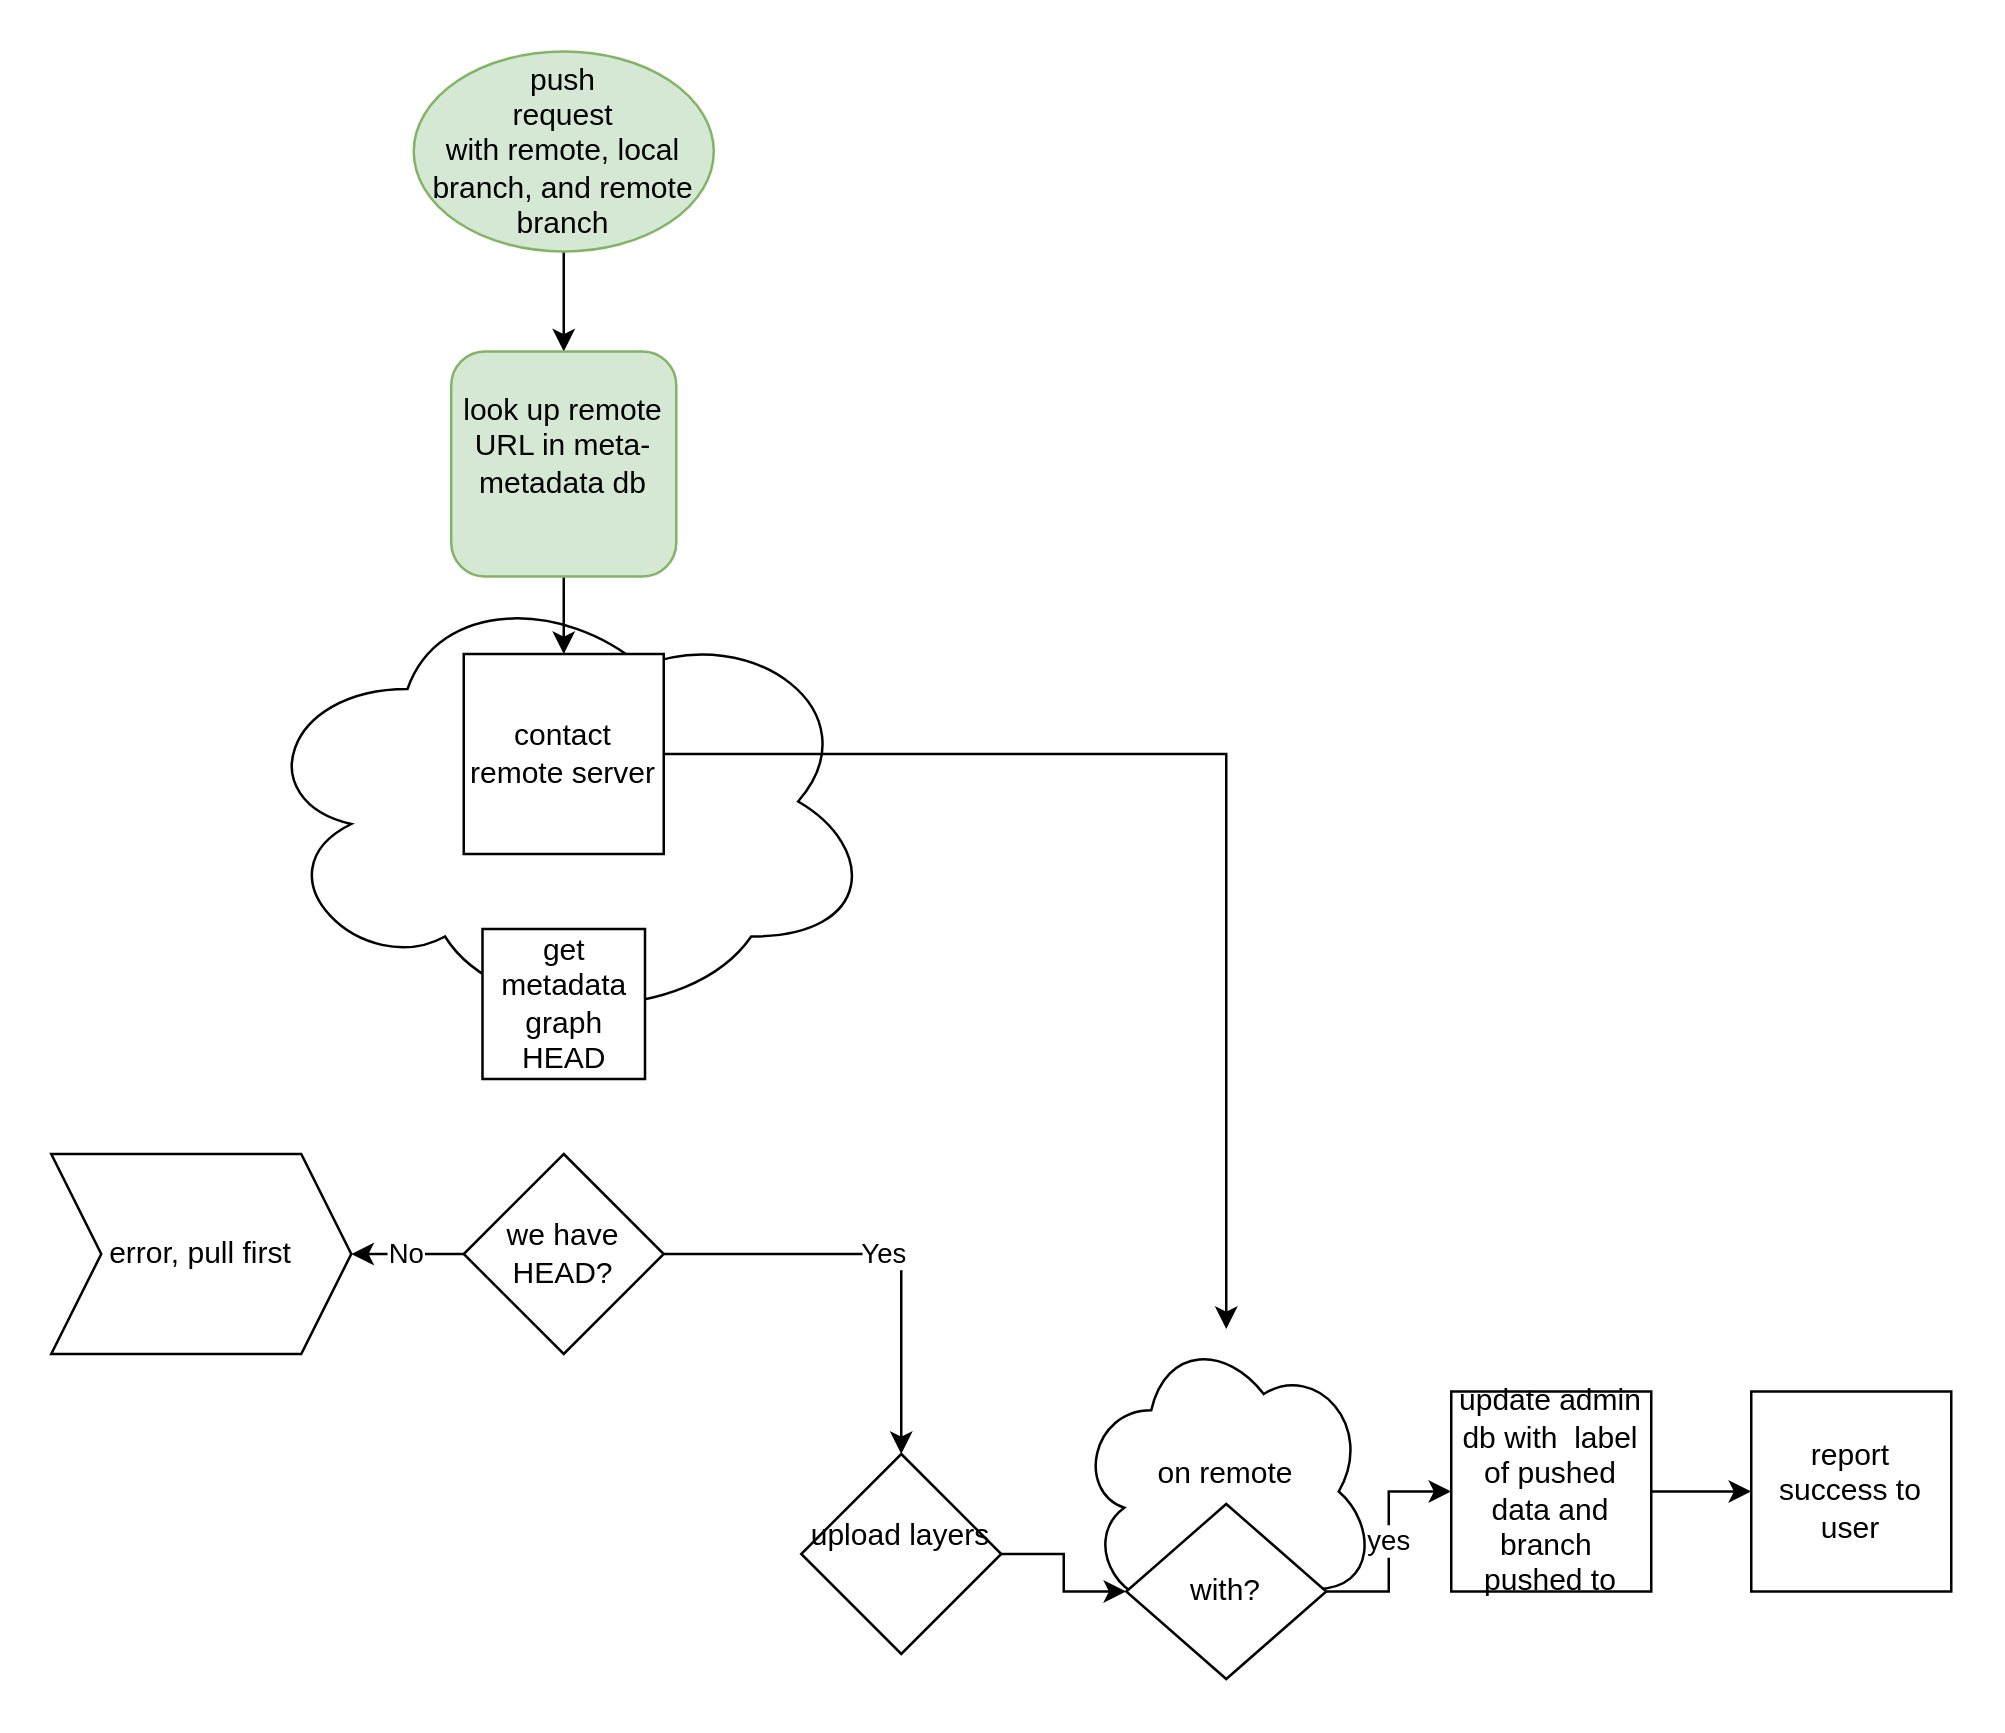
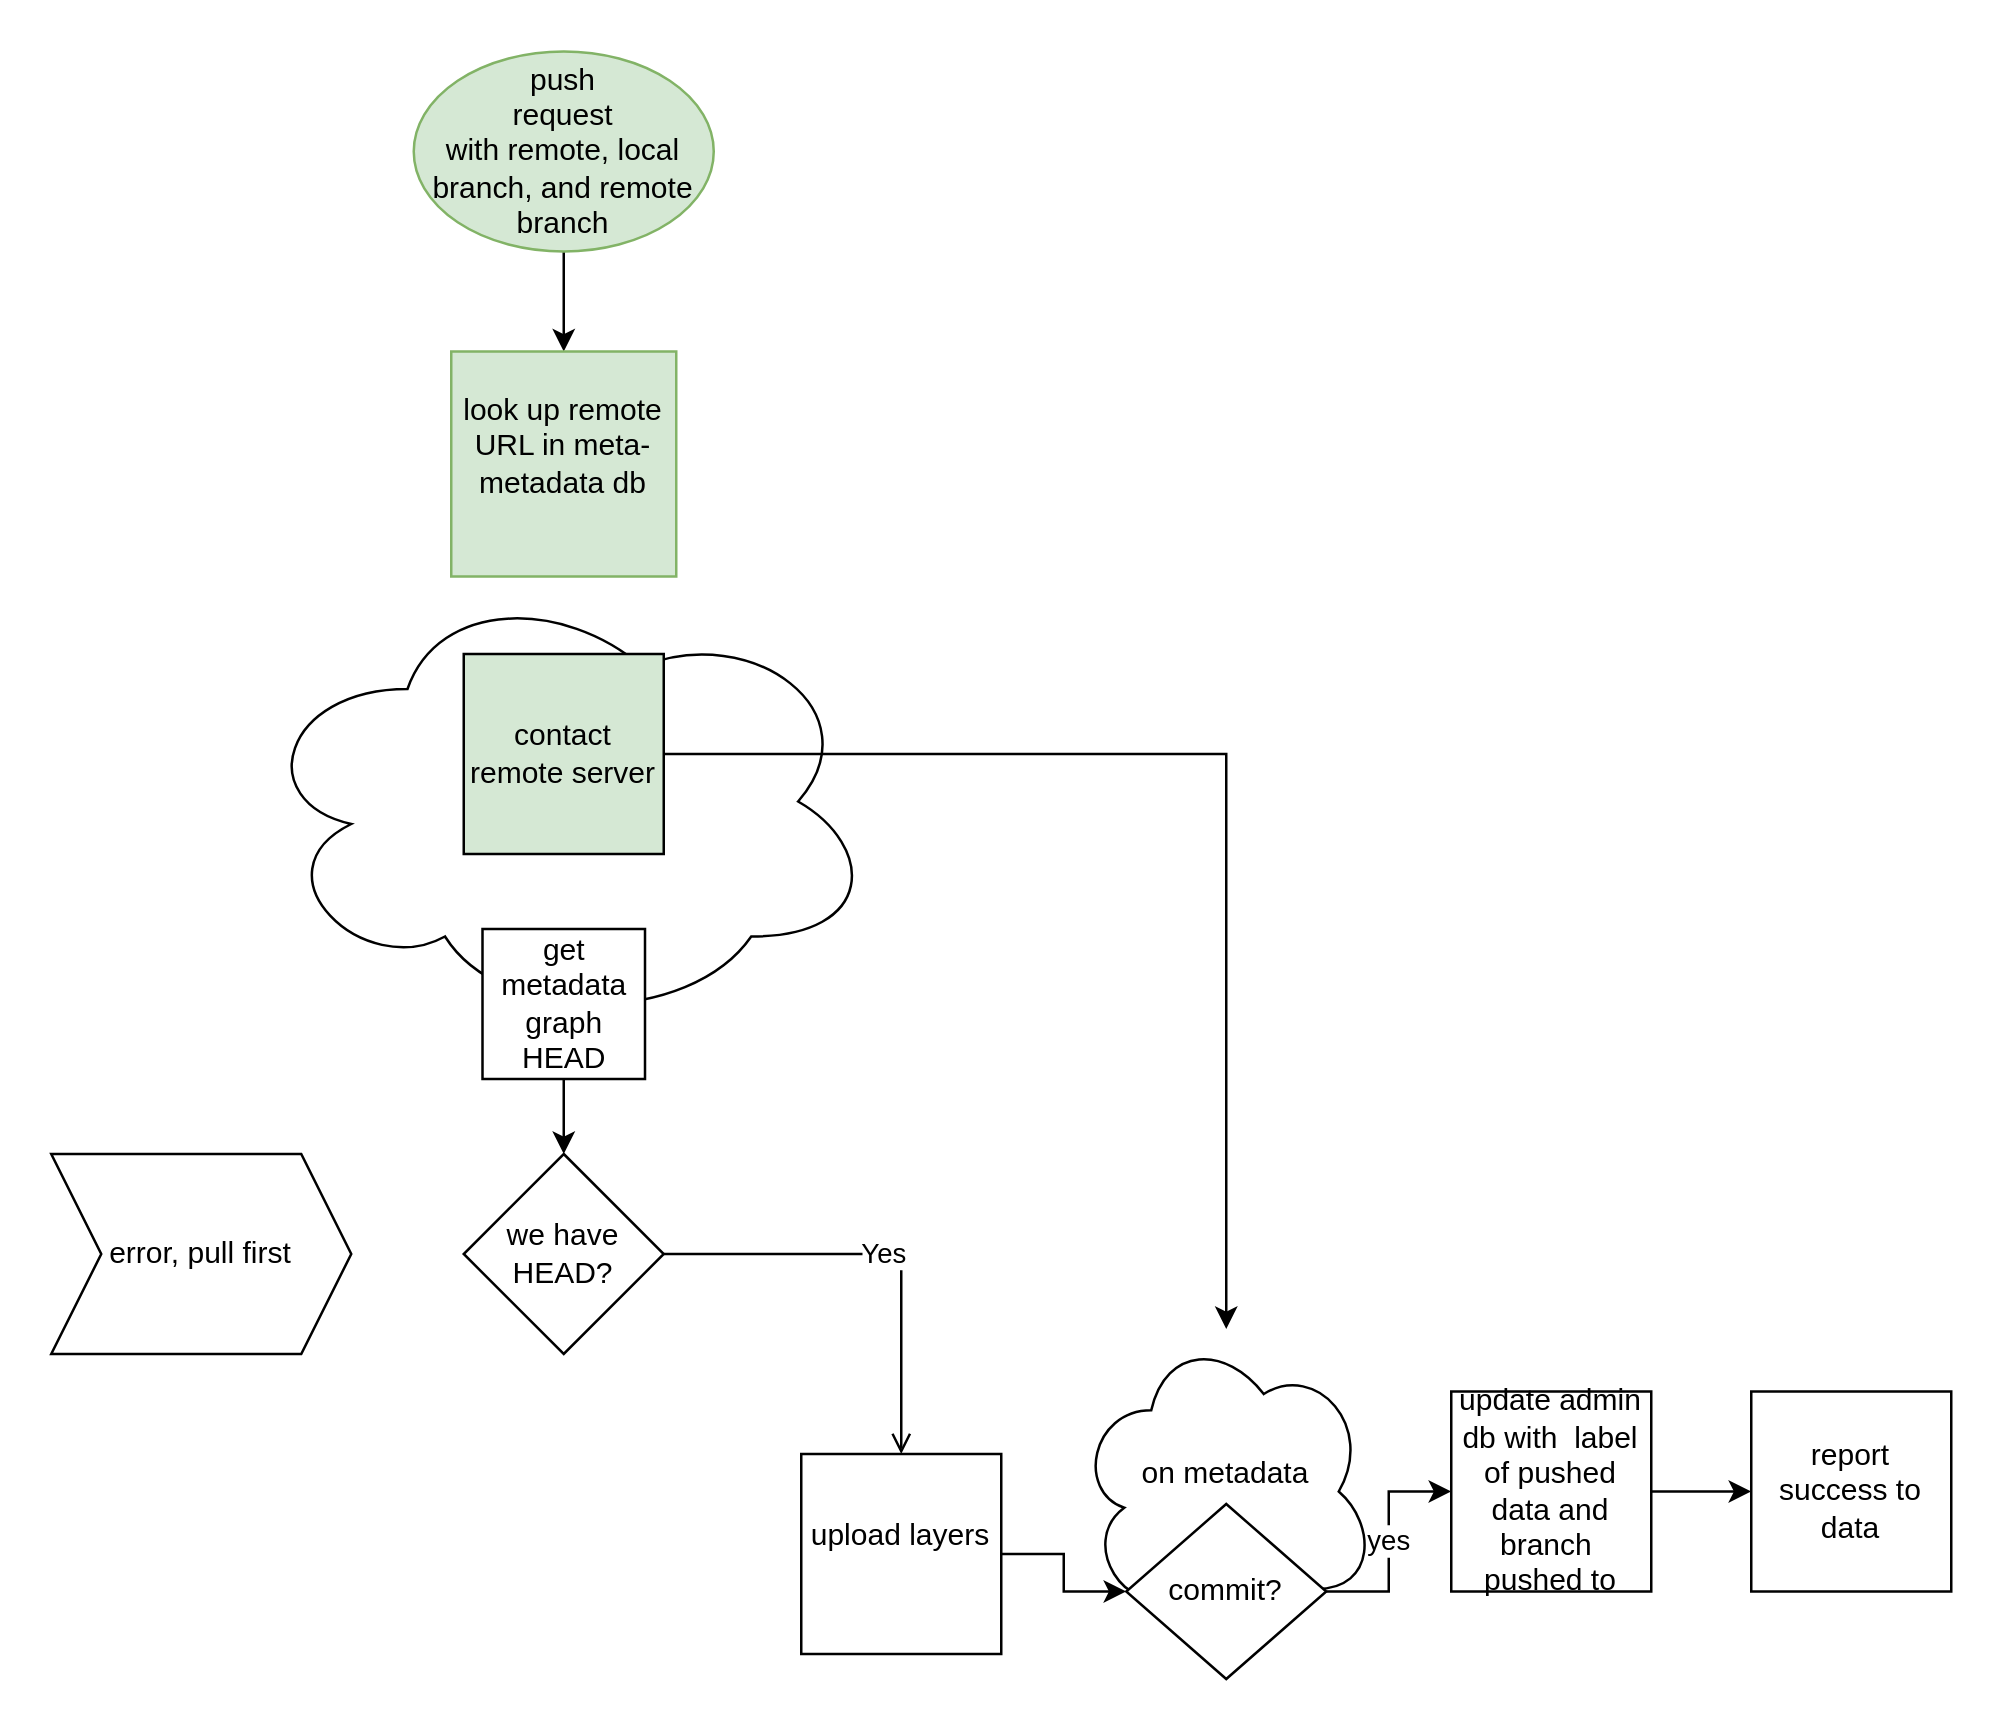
node "look up remote URL in meta-metadata db": shape rounded rectangle -> rectangle
edge "look up remote URL in meta-metadata db" -> "contact remote server": removed
node "contact remote server": fillcolor #ffffff -> #d5e8d4
edge "get metadata graph HEAD" -> "we have HEAD?": added
edge "we have HEAD?" -> "error, pull first": removed, label "No"
edge "we have HEAD?" -> "upload layers": arrowhead classic -> open
node "on remote": label "on remote" -> "on metadata"
node "report success to user": label "report success to user" -> "report success to data"
node "upload layers": shape diamond -> rectangle
node "with?": label "with?" -> "commit?"
